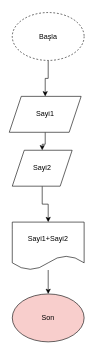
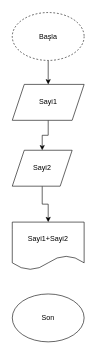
node "Sayi1": moved (45, 114) -> (48, 102)
edge "Sayi1+Sayi2" -> "Son": removed
node "Son": fillcolor #f8cecc -> #ffffff
